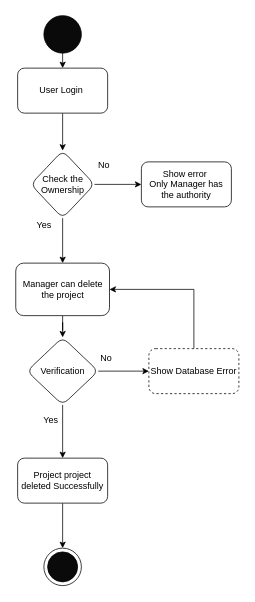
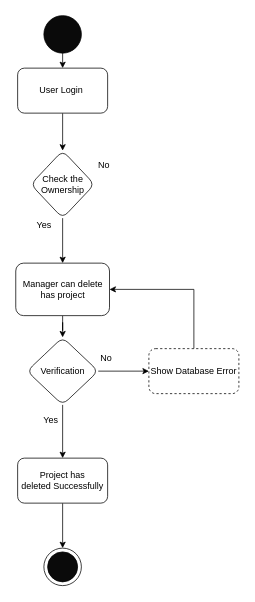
edge "Check the Ownership" -> "Show error Only Manager has the authority": removed
node "Show error Only Manager has the authority": removed
node "Manager can delete the project": label "Manager can delete the project" -> "Manager can delete has project"
node "Project project deleted Successfully": label "Project project deleted Successfully" -> "Project has deleted Successfully"
